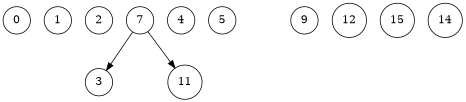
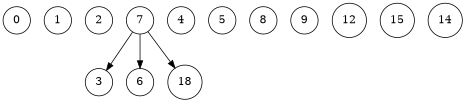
node "8": added
node "6": added
node "11": label "11" -> "18"
